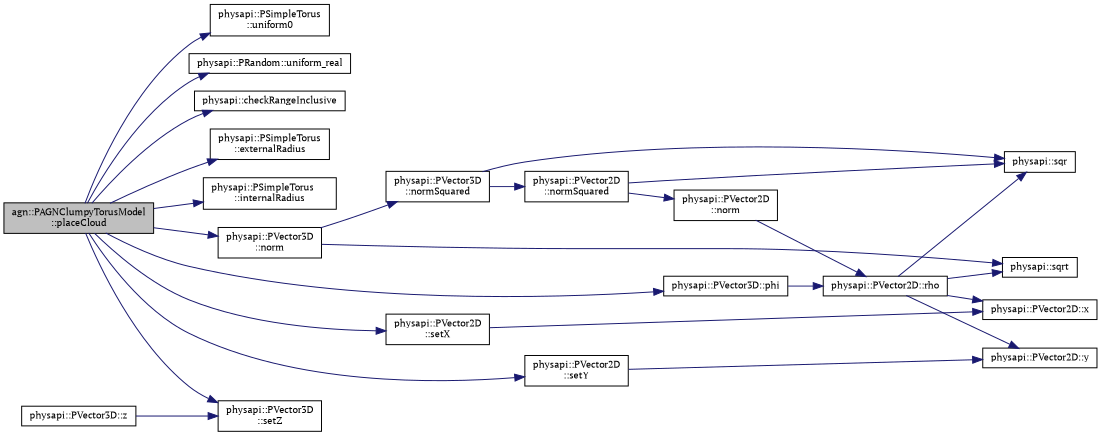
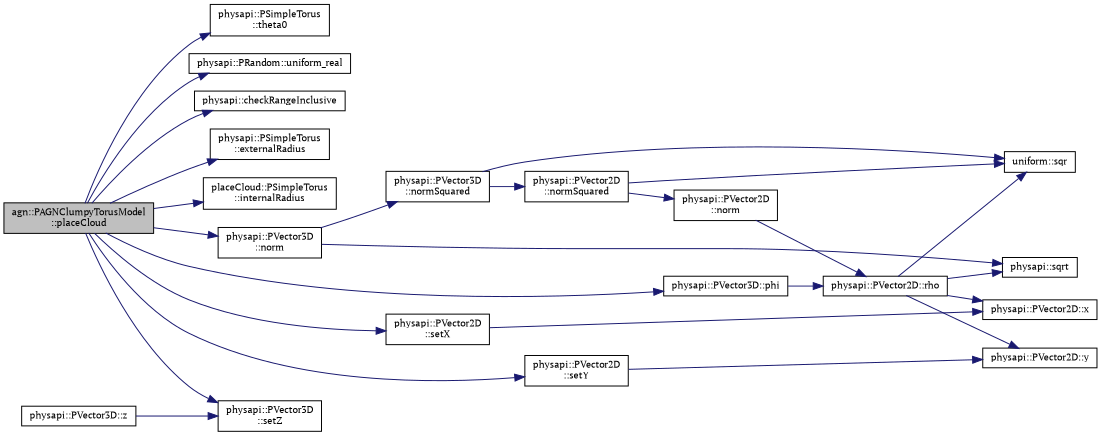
node "physapi::PSimpleTorus ::uniform0": label "physapi::PSimpleTorus ::uniform0" -> "physapi::PSimpleTorus ::theta0"
node "physapi::sqr": label "physapi::sqr" -> "uniform::sqr"
node "physapi::PSimpleTorus ::internalRadius": label "physapi::PSimpleTorus ::internalRadius" -> "placeCloud::PSimpleTorus ::internalRadius"
